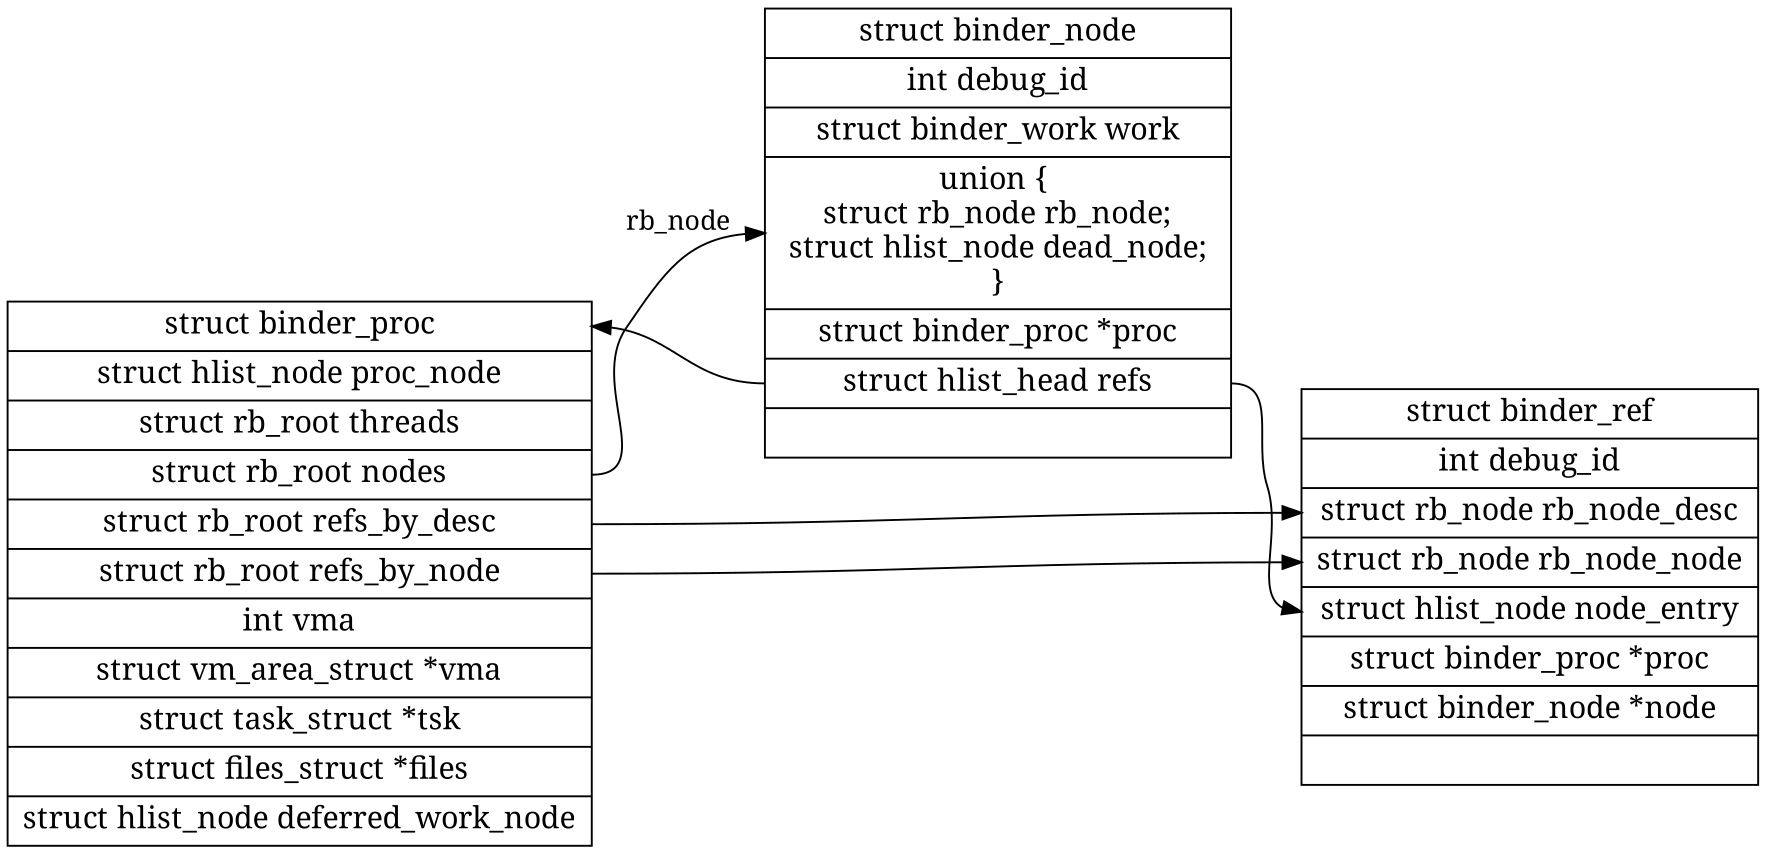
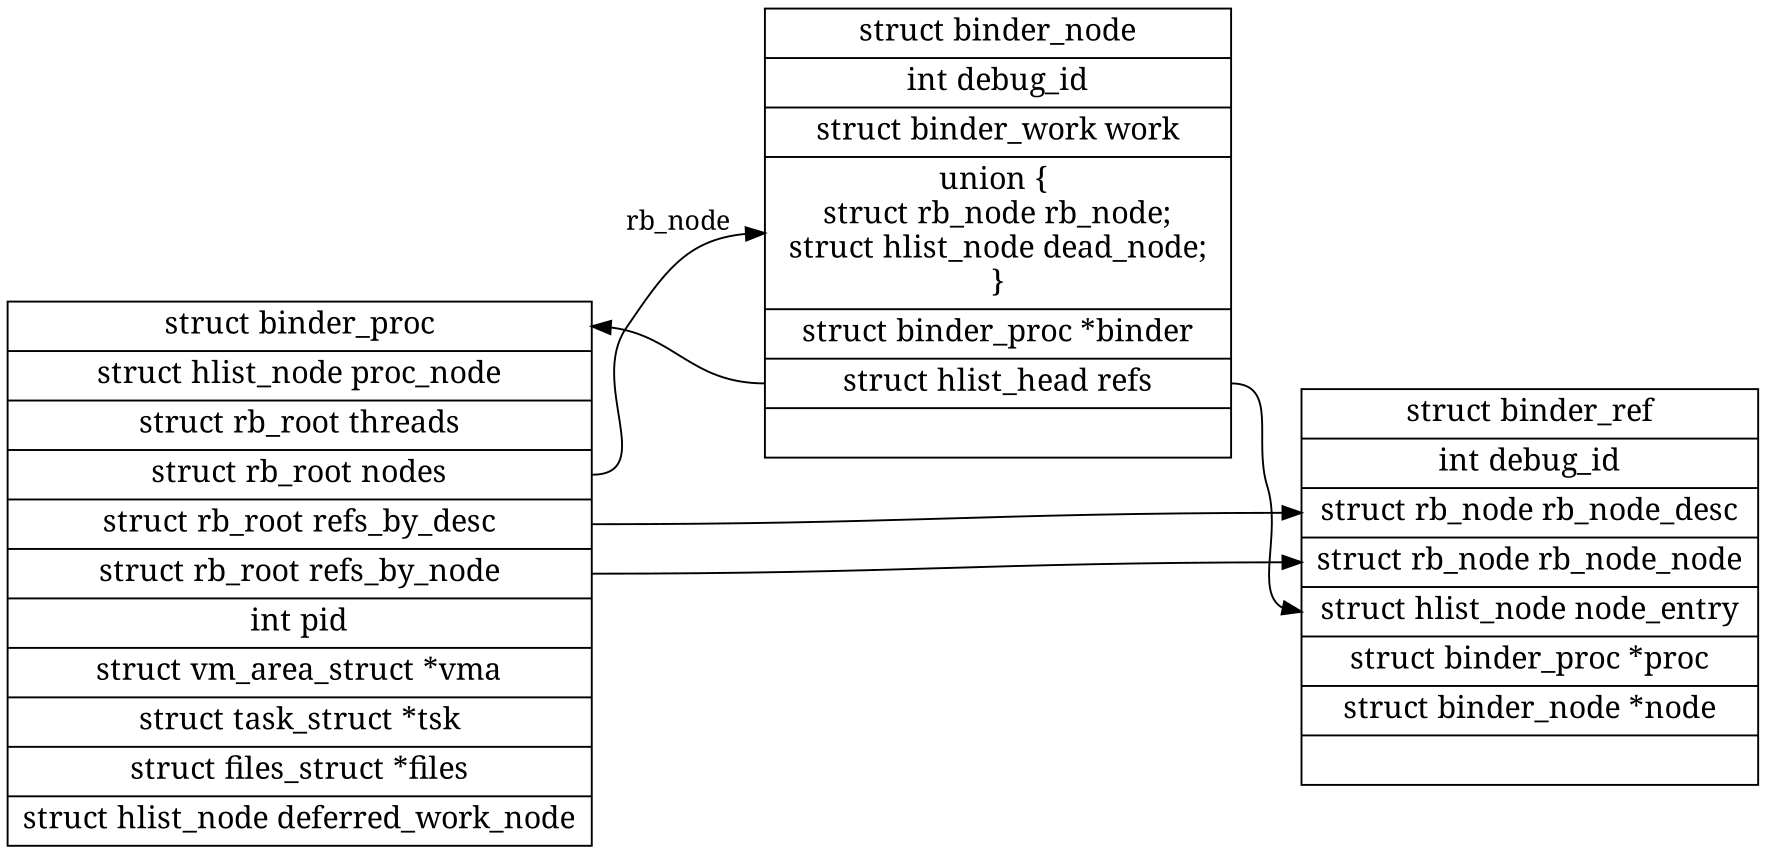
node "struct binder_node": text "struct binder_proc *proc" -> "struct binder_proc *binder"
node "struct binder_proc": text "int vma" -> "int pid"
